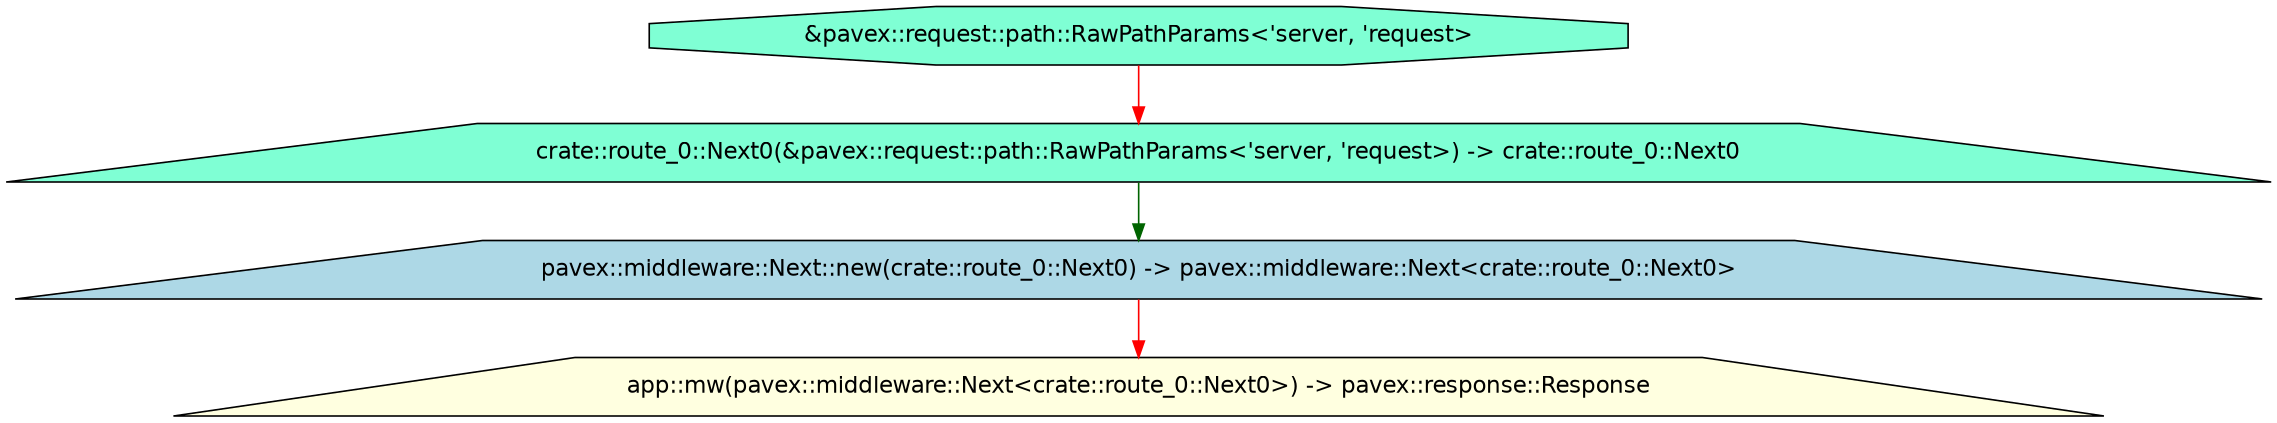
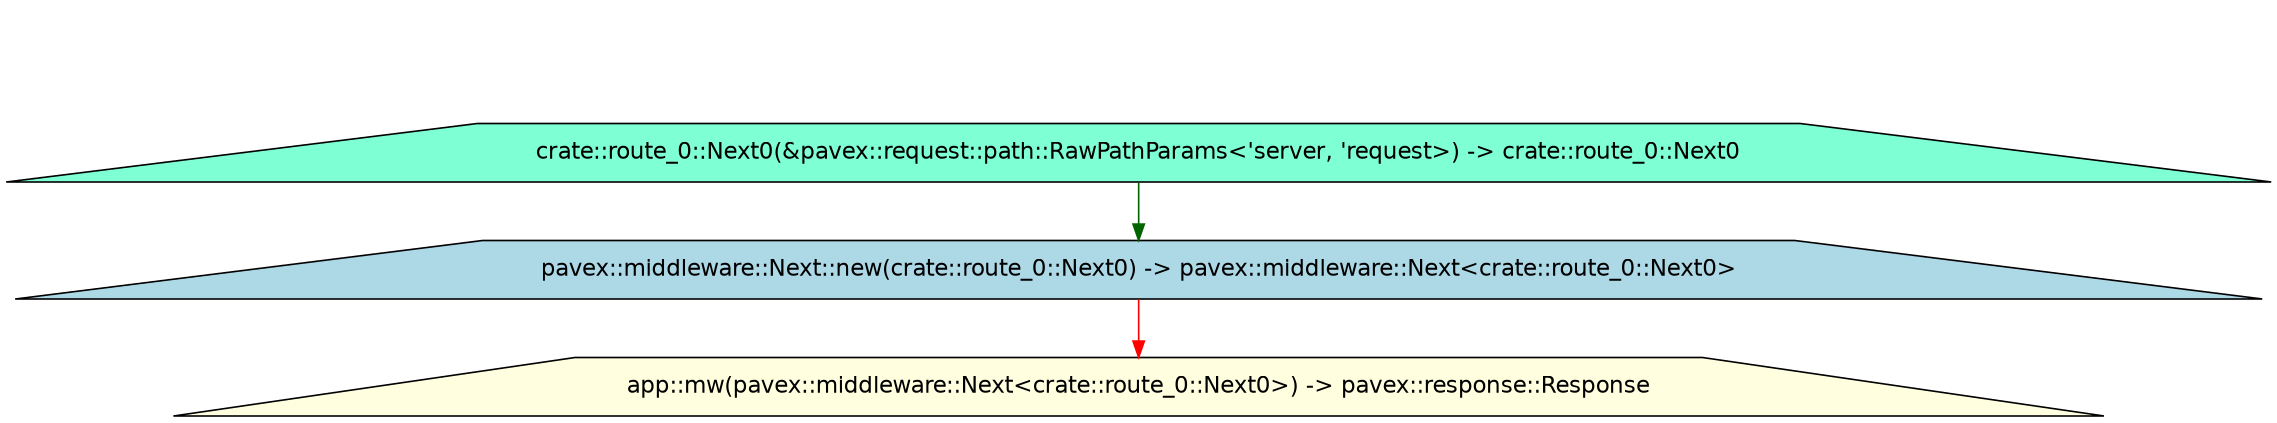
node "&pavex::request::path::RawPathParams<'server, 'request>": removed
